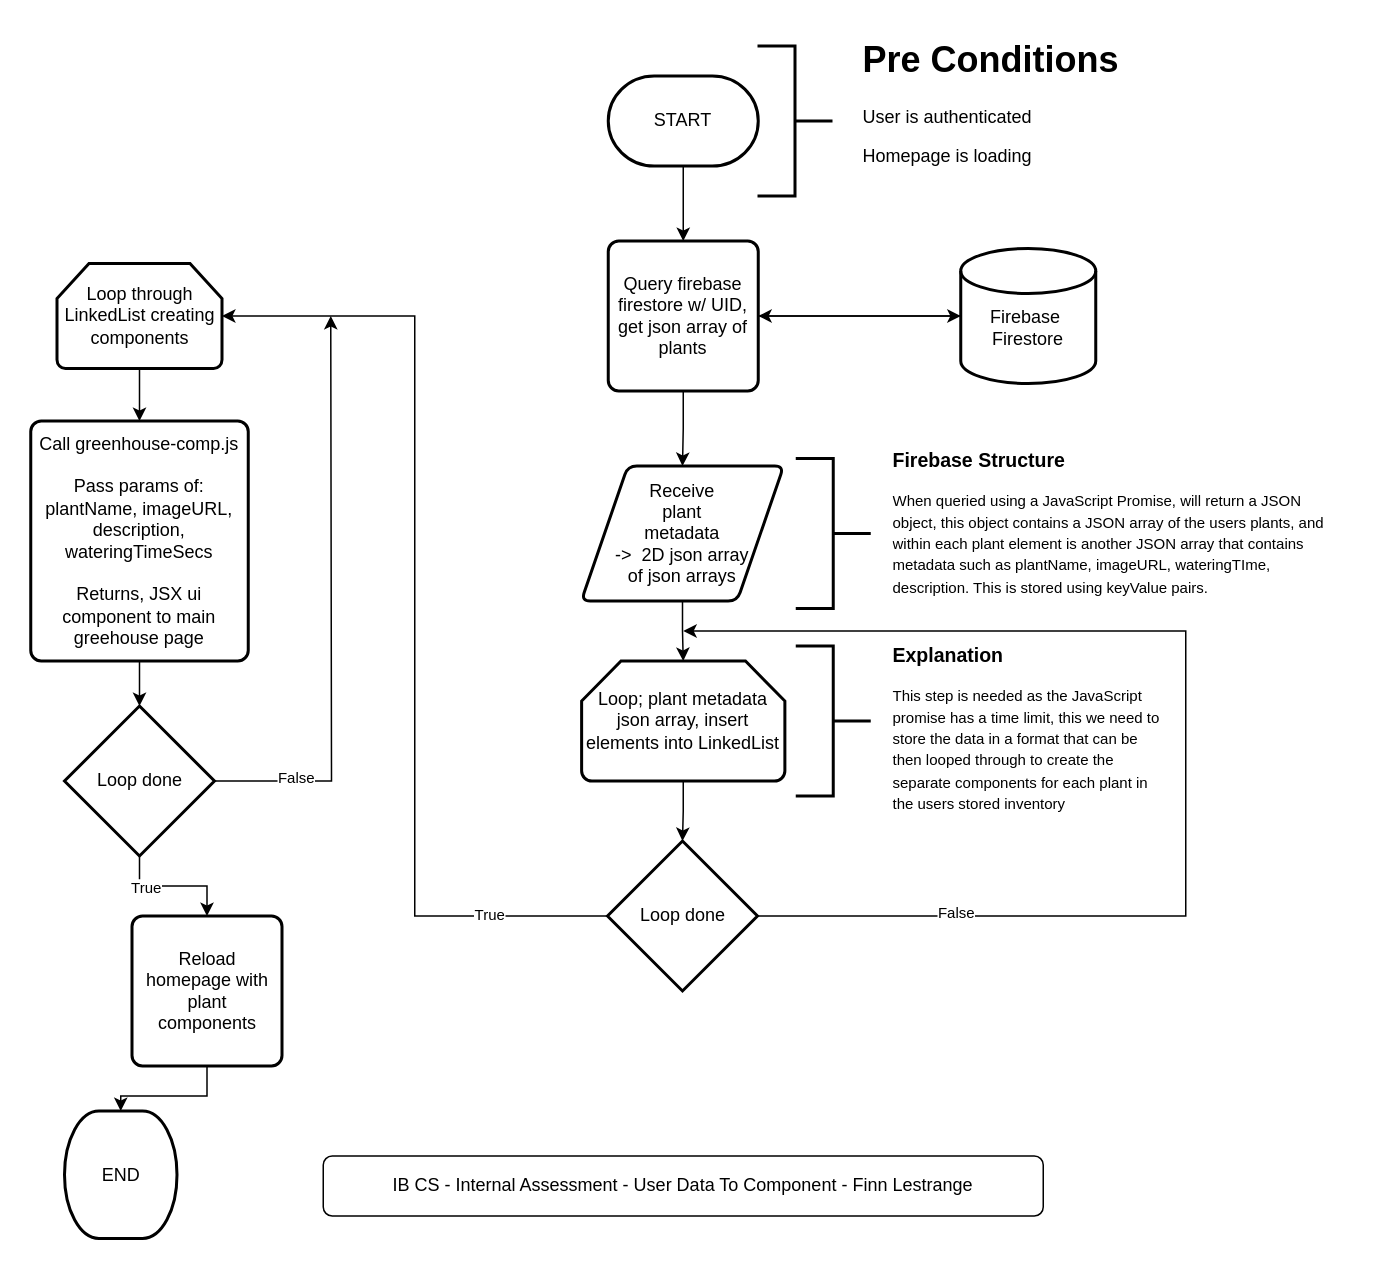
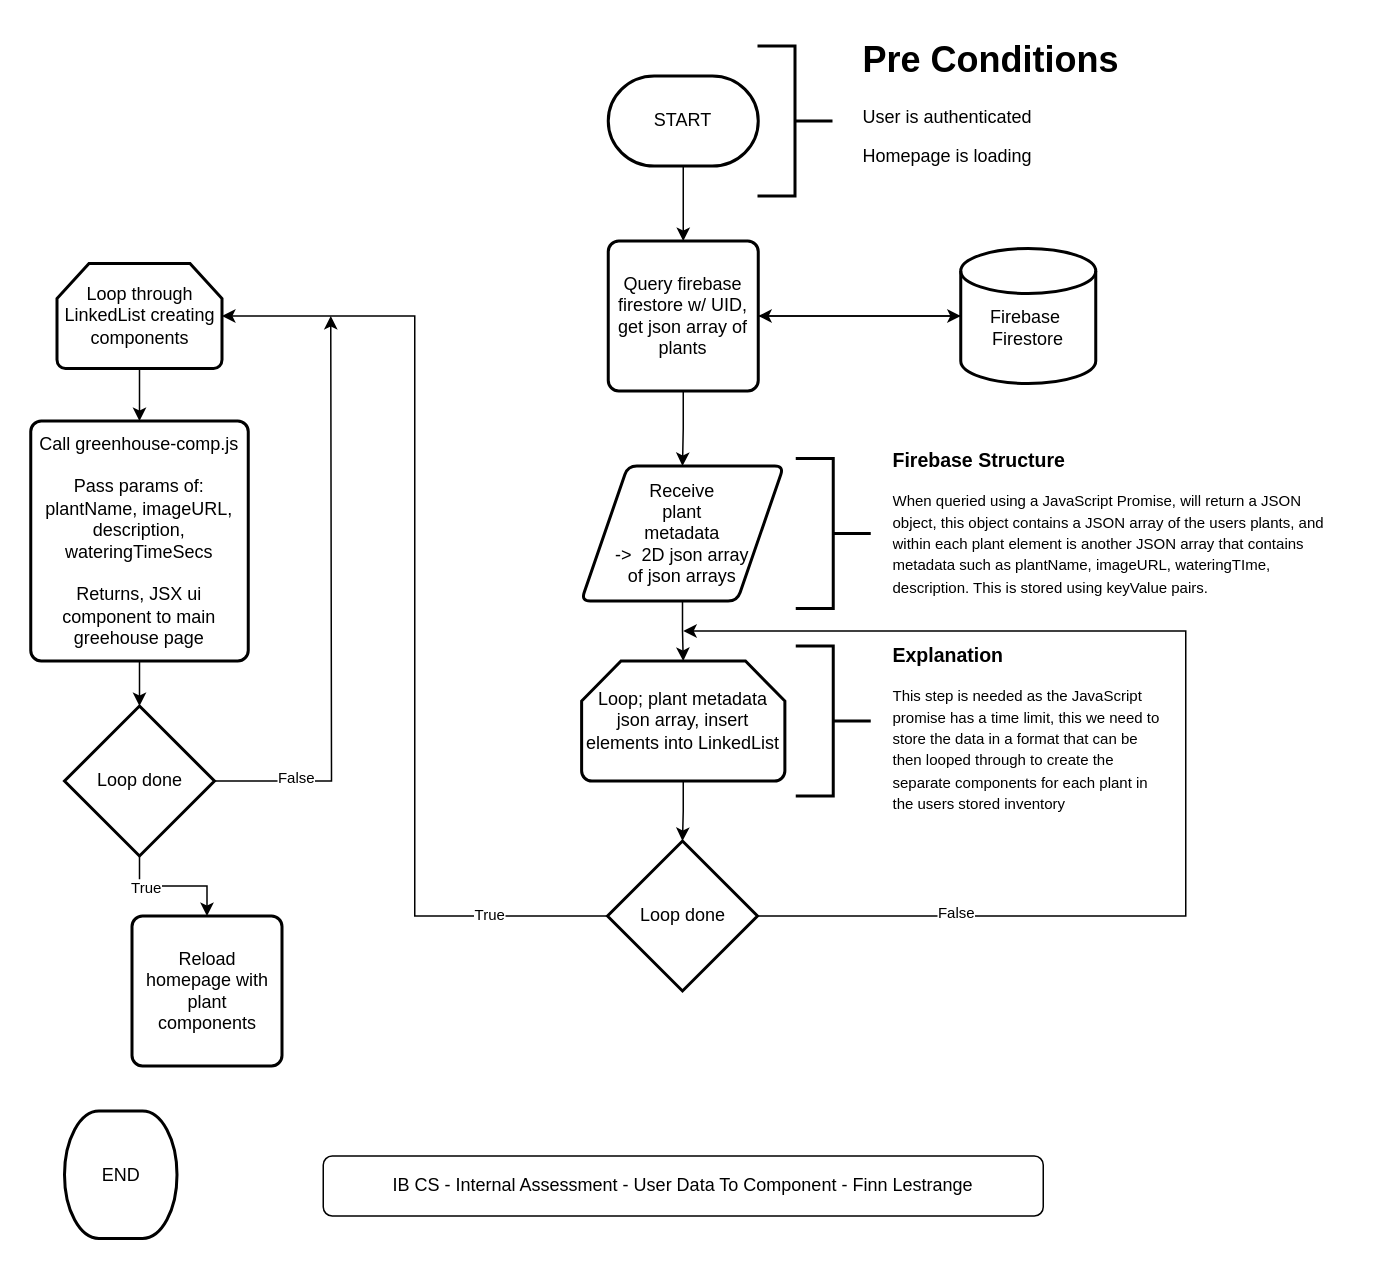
edge "Reload homepage with plant components" -> "END": removed
